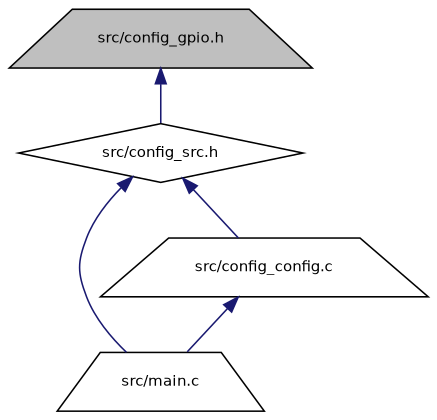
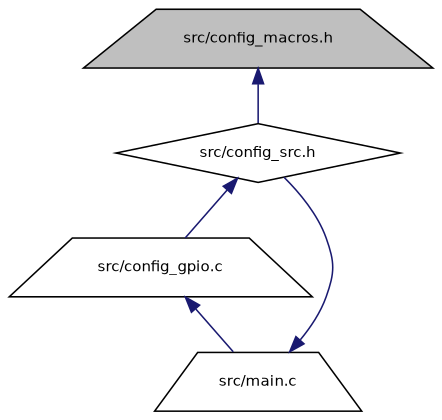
node "src/config_gpio.h": label "src/config_gpio.h" -> "src/config_macros.h"
node "src/config_config.c": label "src/config_config.c" -> "src/config_gpio.c"
edge "src/main.c" -> "src/config_src.h": reversed
